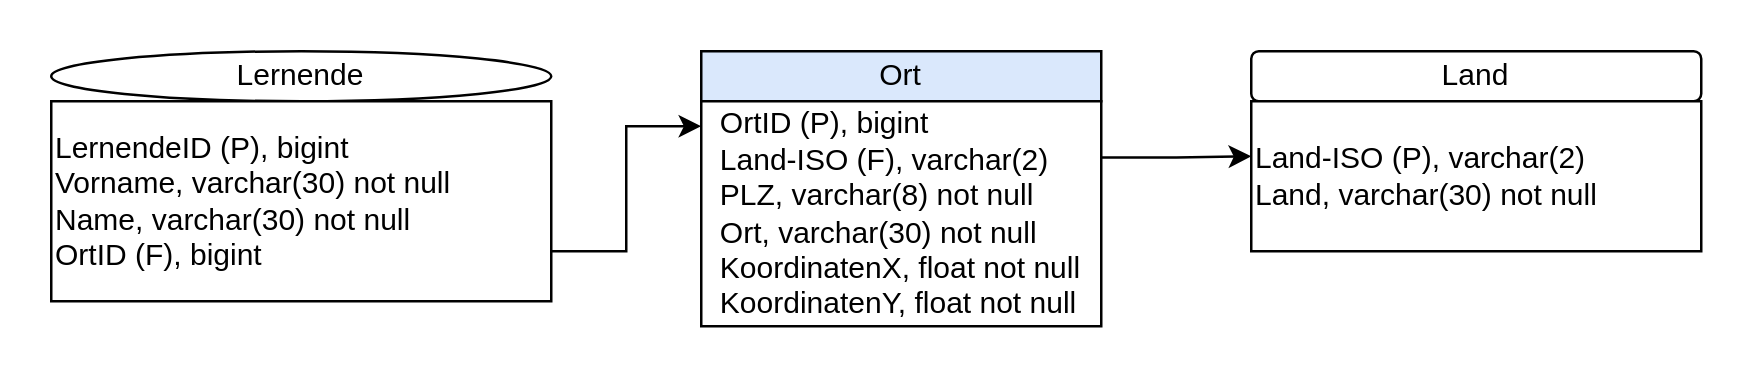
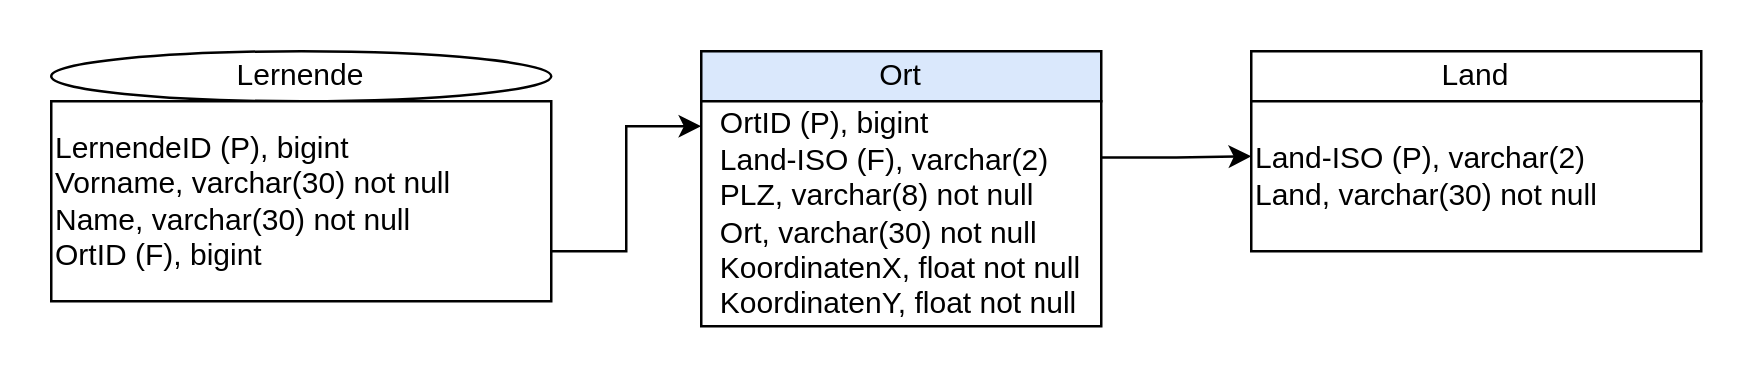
node "Land": shape rounded rectangle -> rectangle
